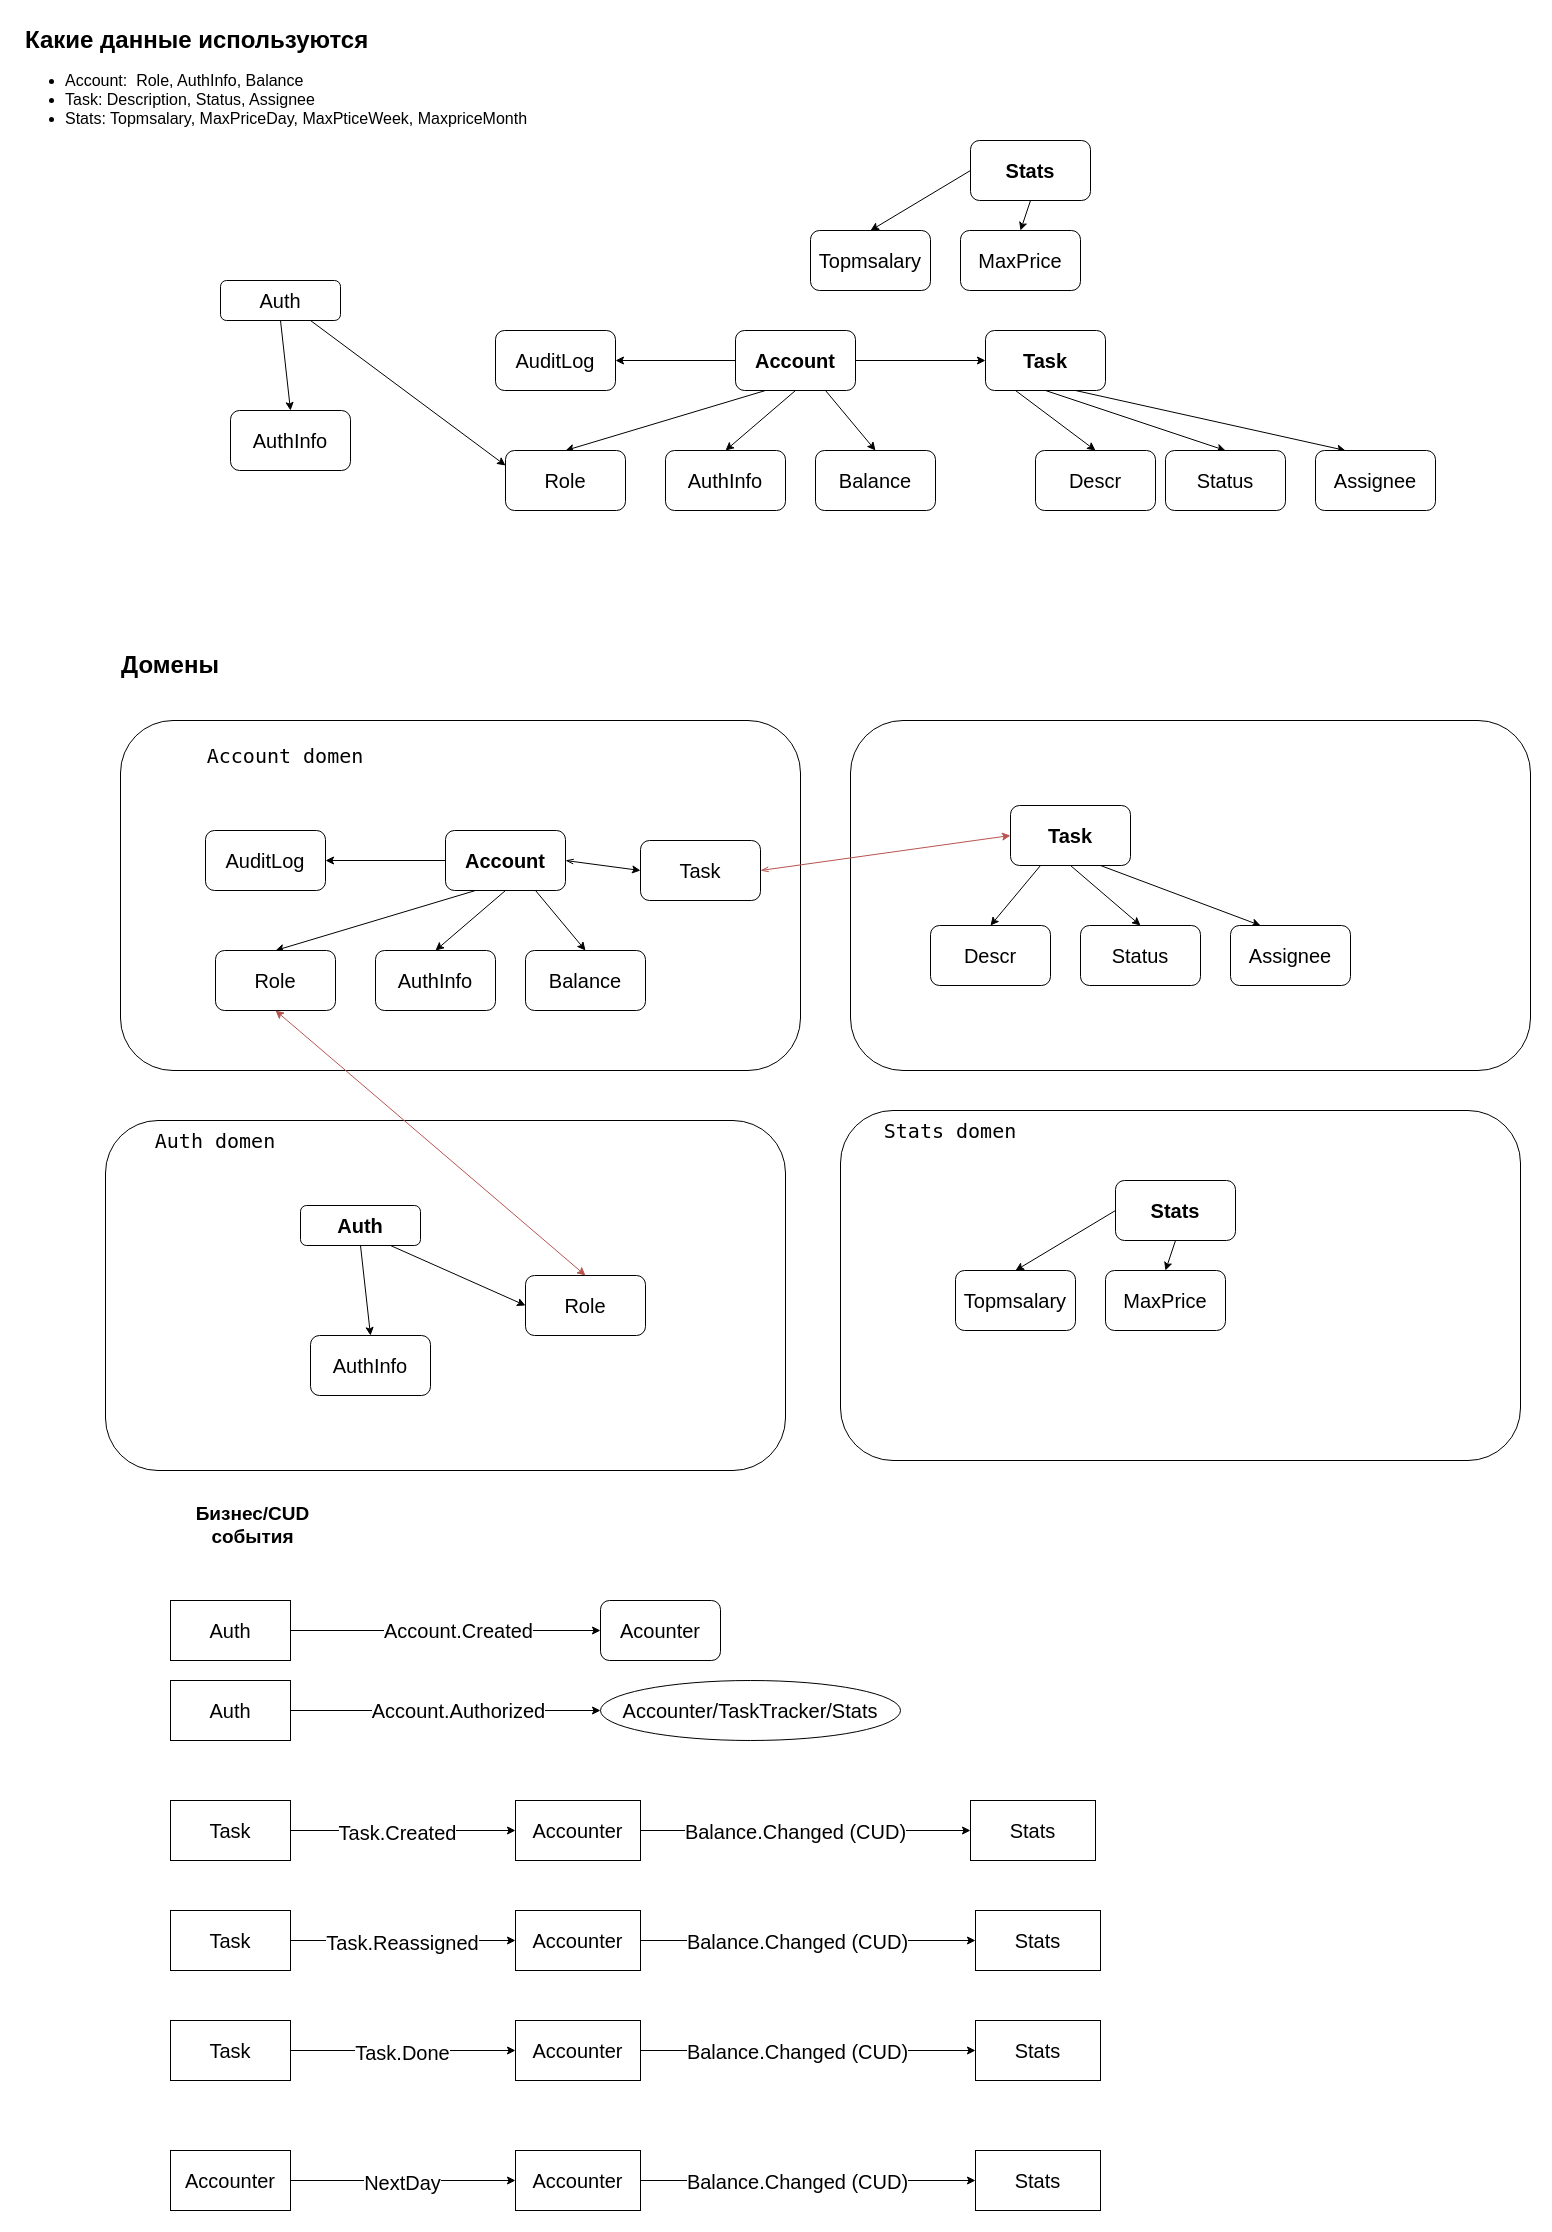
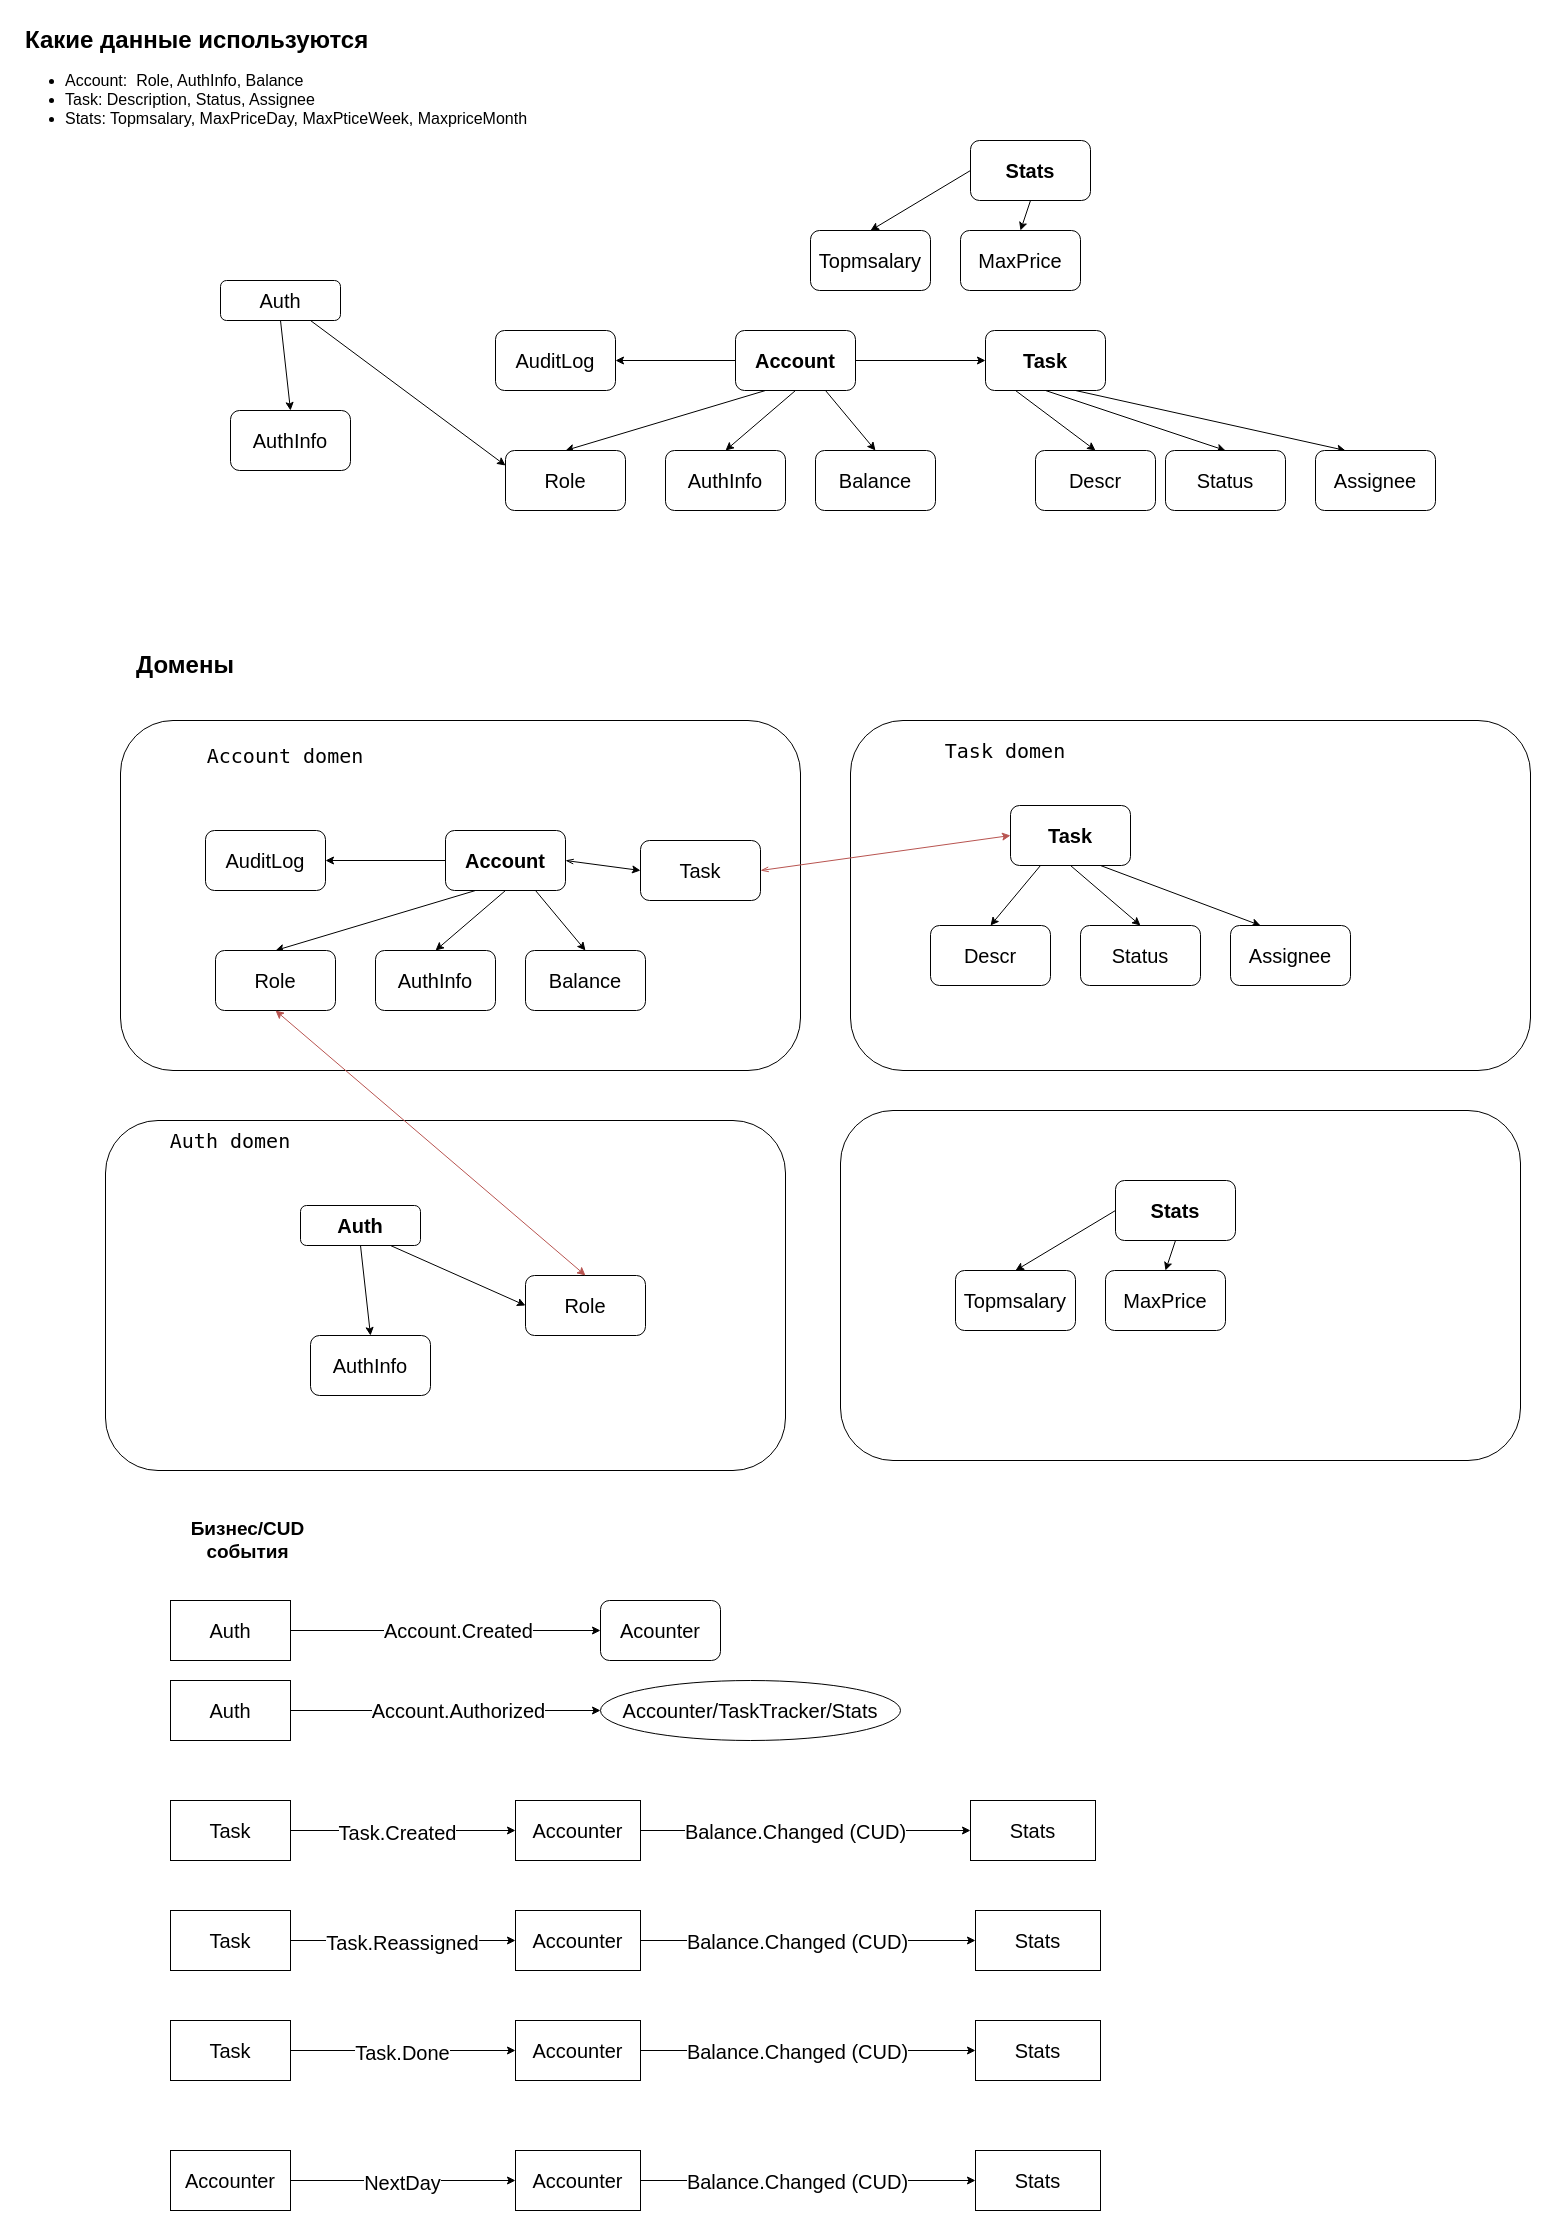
node "Домены": moved (171, 666) -> (186, 666)
node "Task domen": added
node "Stats domen": removed
node "Auth domen": moved (216, 1141) -> (231, 1141)
node "Бизнес/CUD события": moved (253, 1526) -> (248, 1541)
